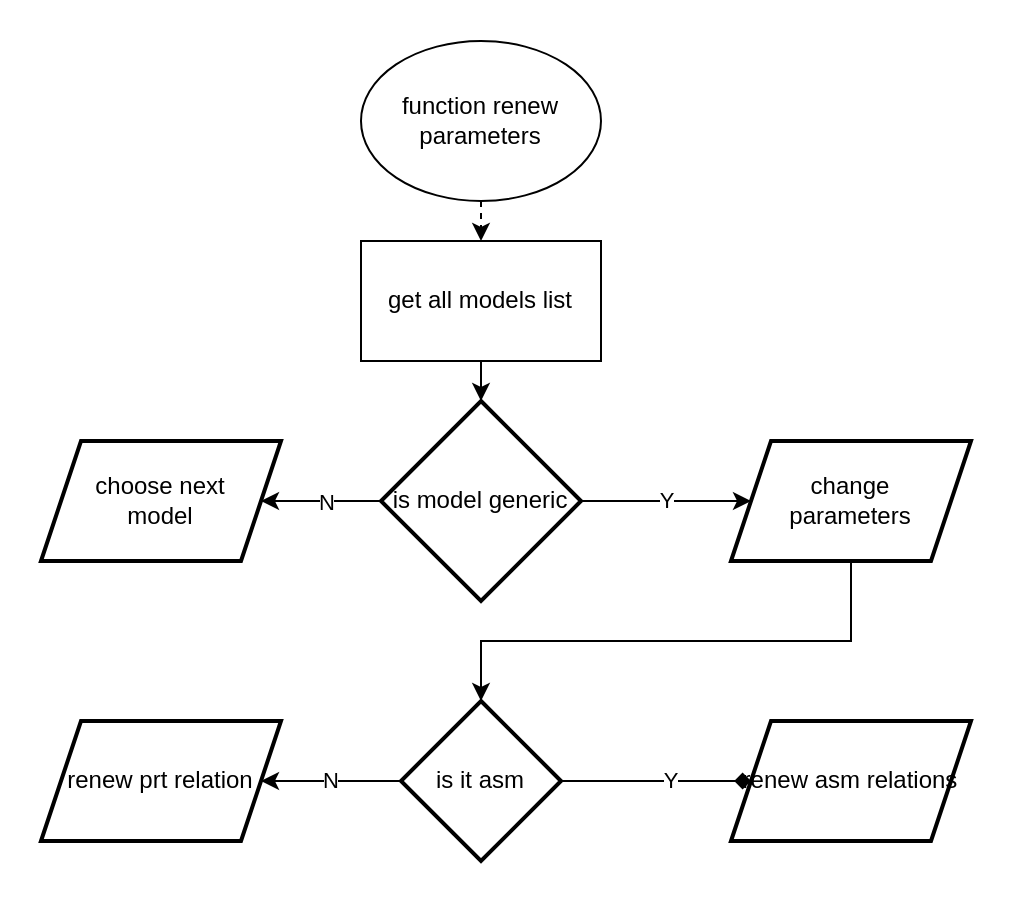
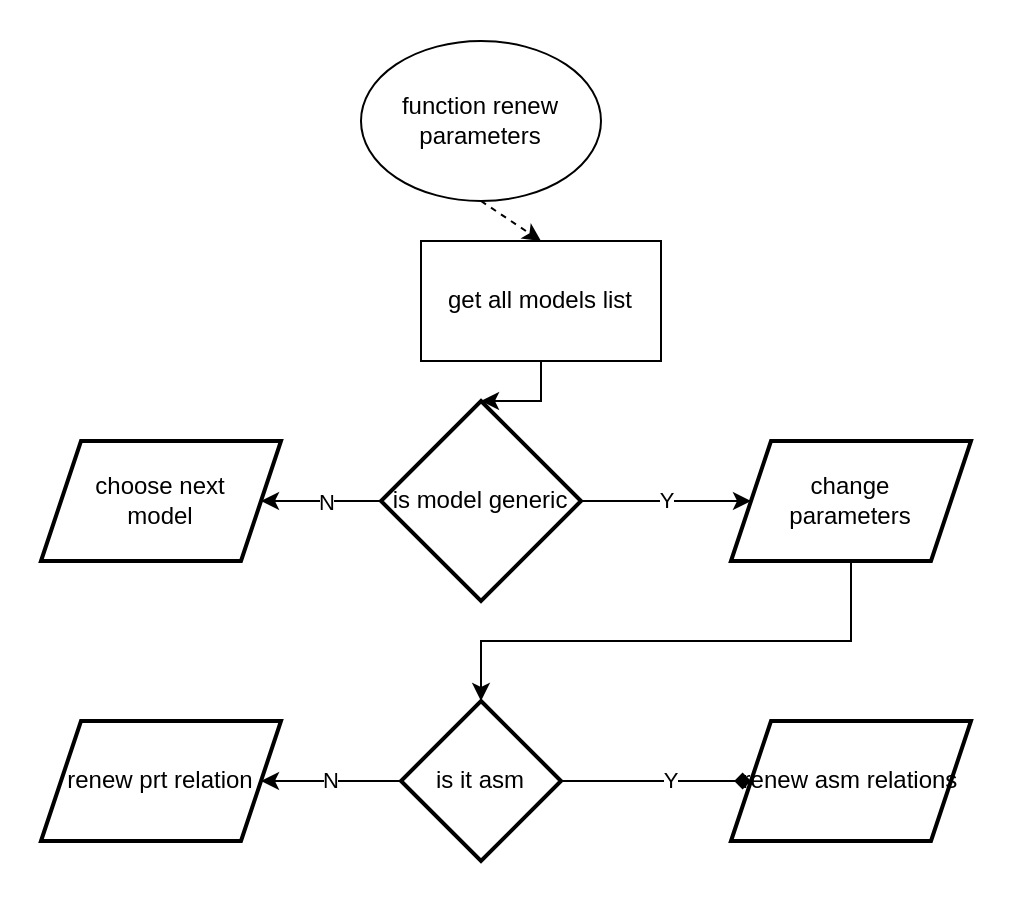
node "get all models list": moved (481, 301) -> (541, 301)
